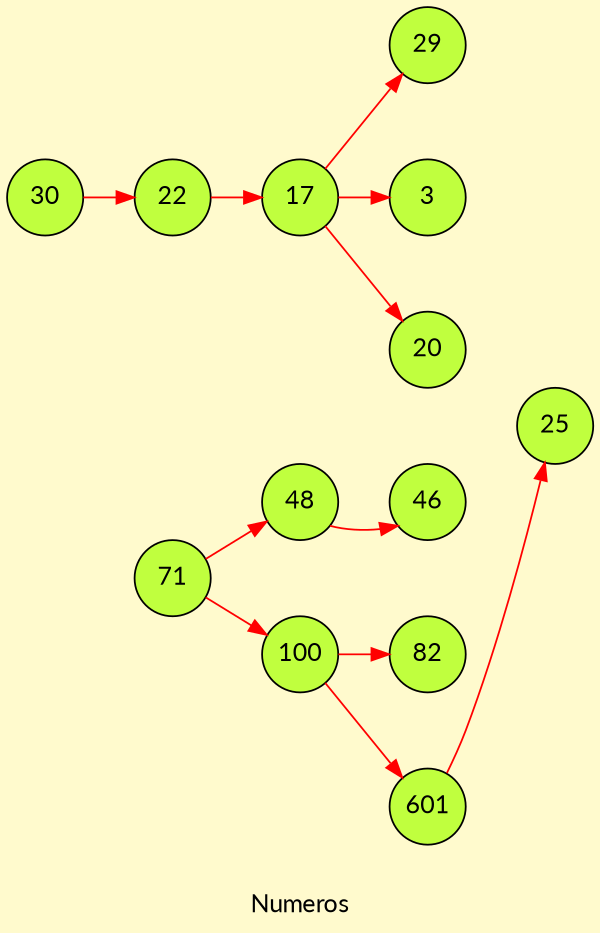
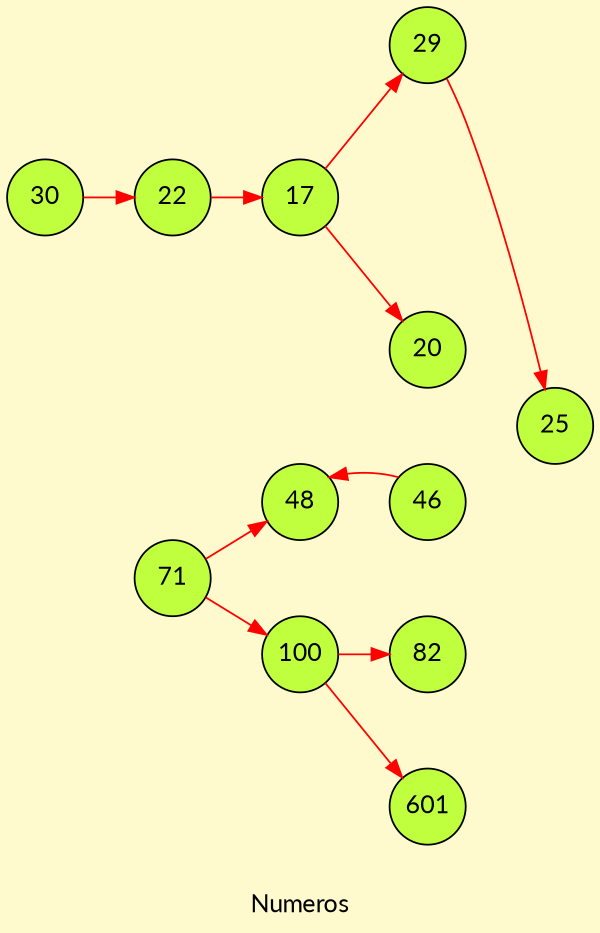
node "3": removed
edge "48" -> "46": reversed
edge "601" -> "25": now "29" -> "25"
